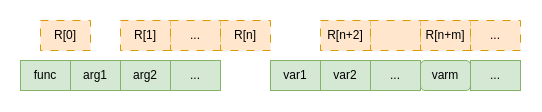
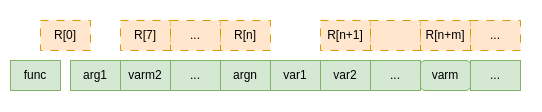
node "R[1]": label "R[1]" -> "R[7]"
node "R[n+2]": label "R[n+2]" -> "R[n+1]"
node "func": moved (46, 76) -> (36, 76)
node "arg2": label "arg2" -> "varm2"
node "argn": added
